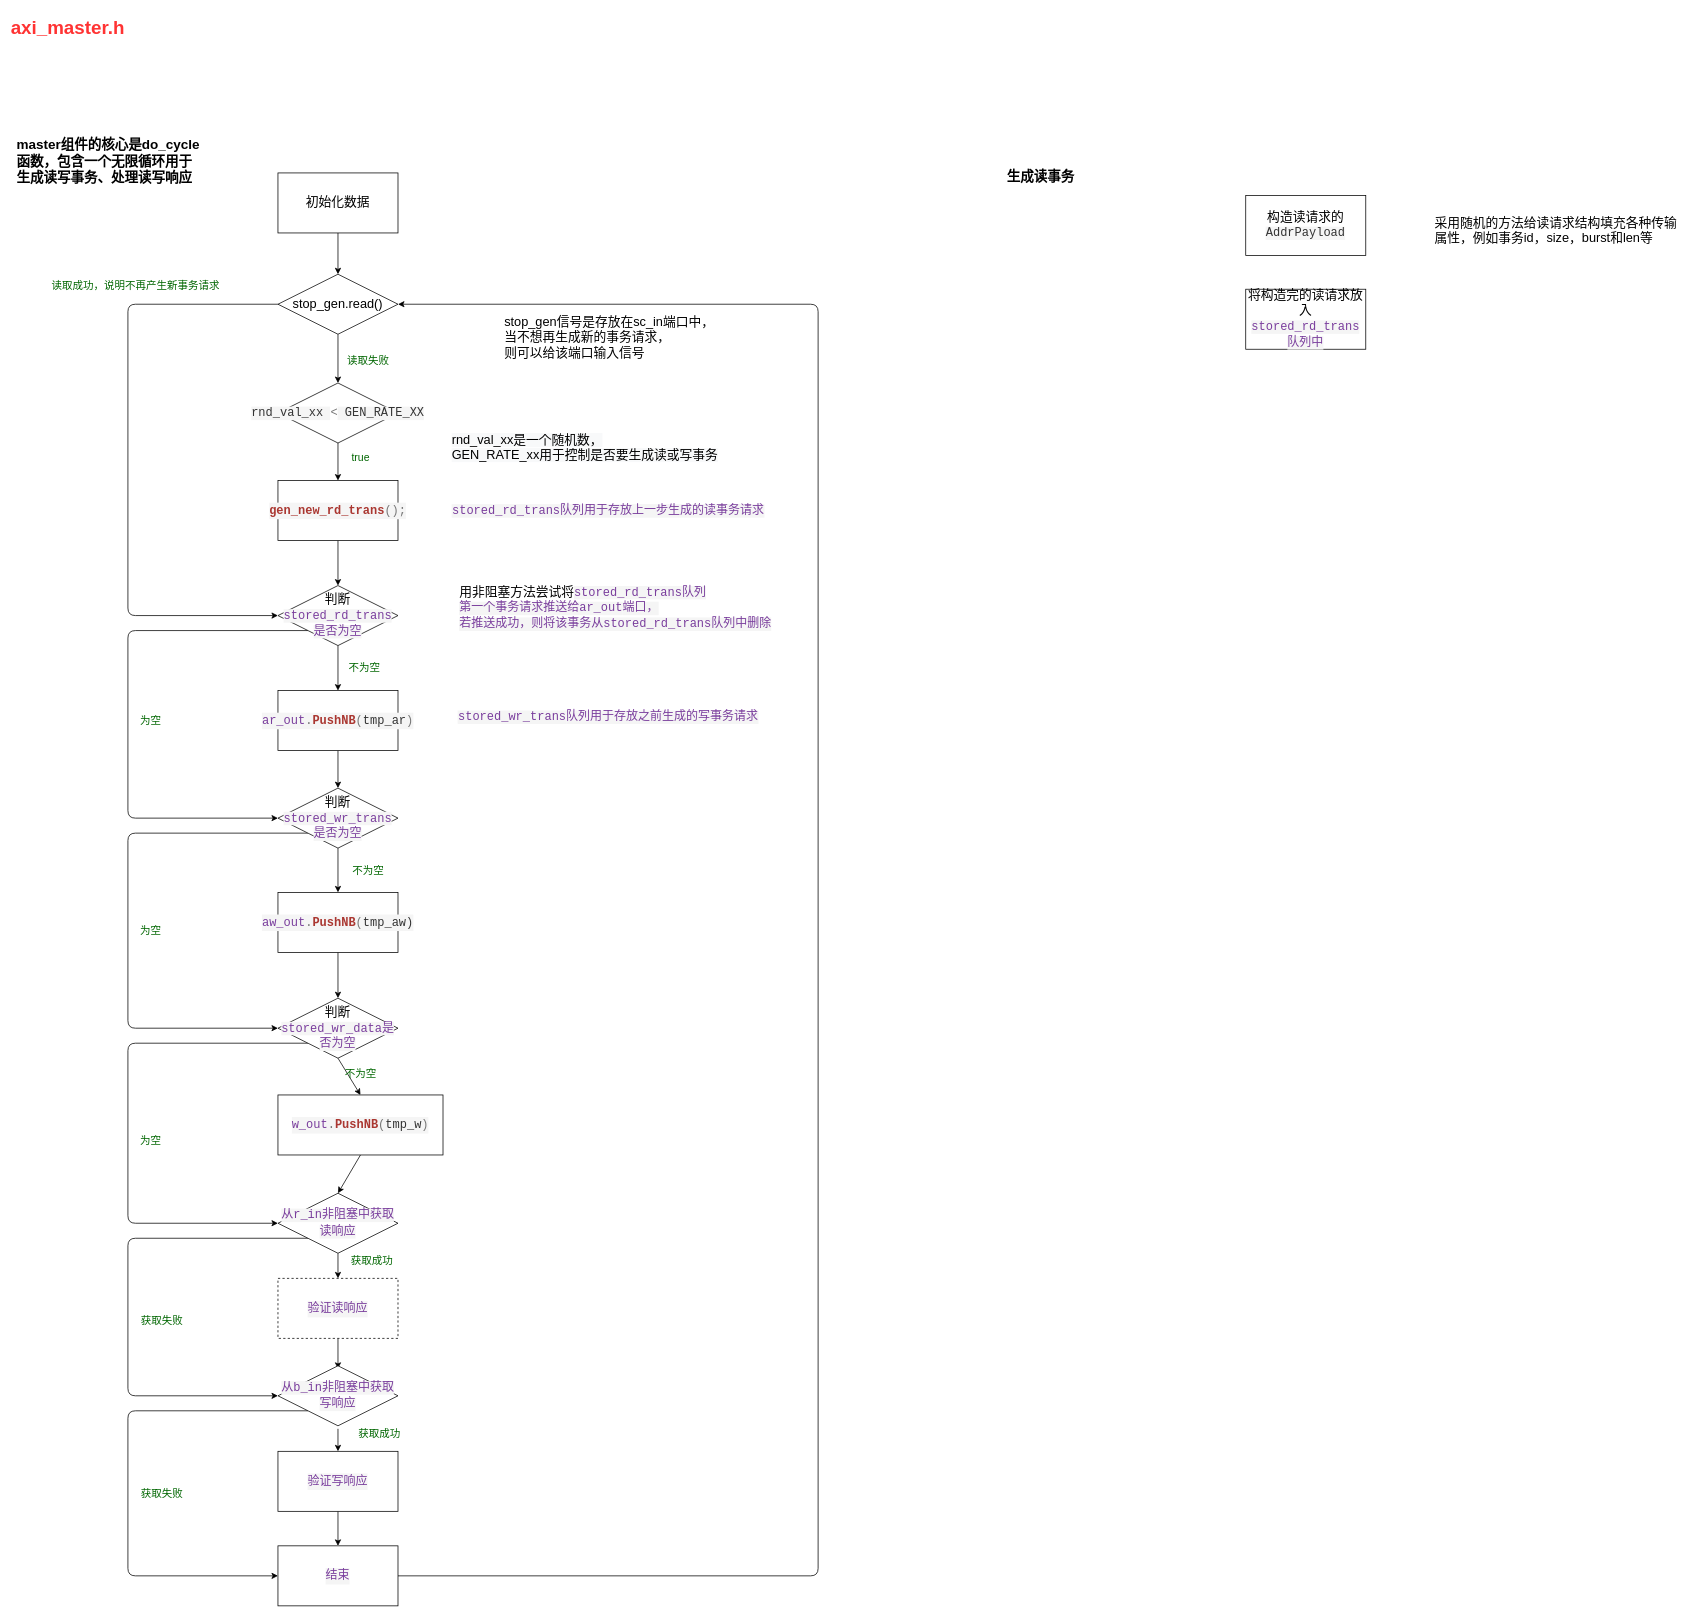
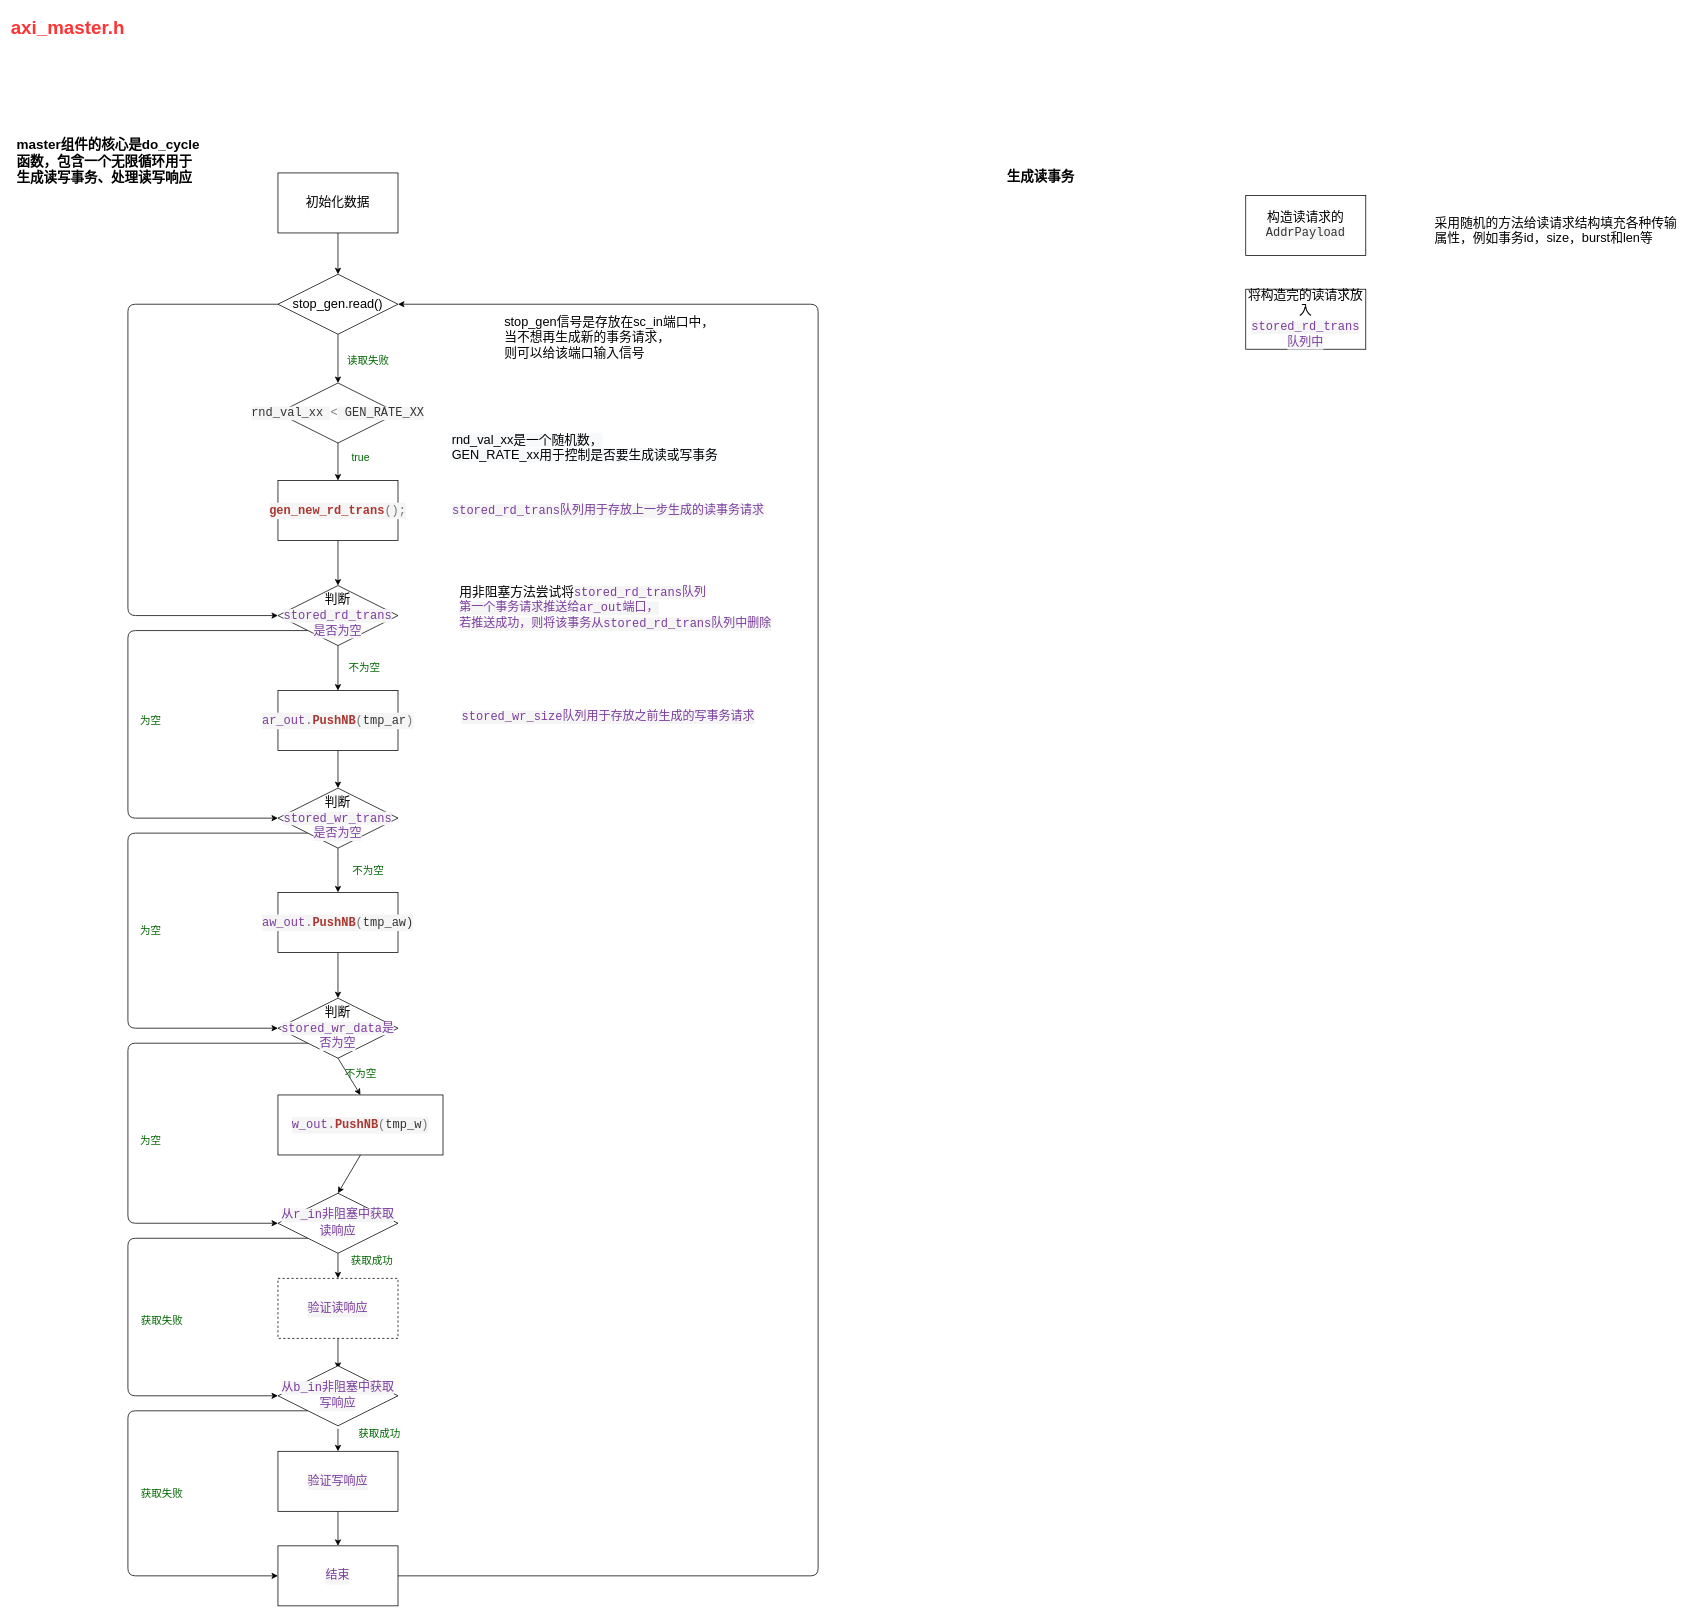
node "读取成功，说明不再产生新事务请求": removed
node "stored_wr_trans队列用于存放之前生成的写事务请求": label "stored_wr_trans队列用于存放之前生成的写事务请求" -> "stored_wr_size队列用于存放之前生成的写事务请求"
